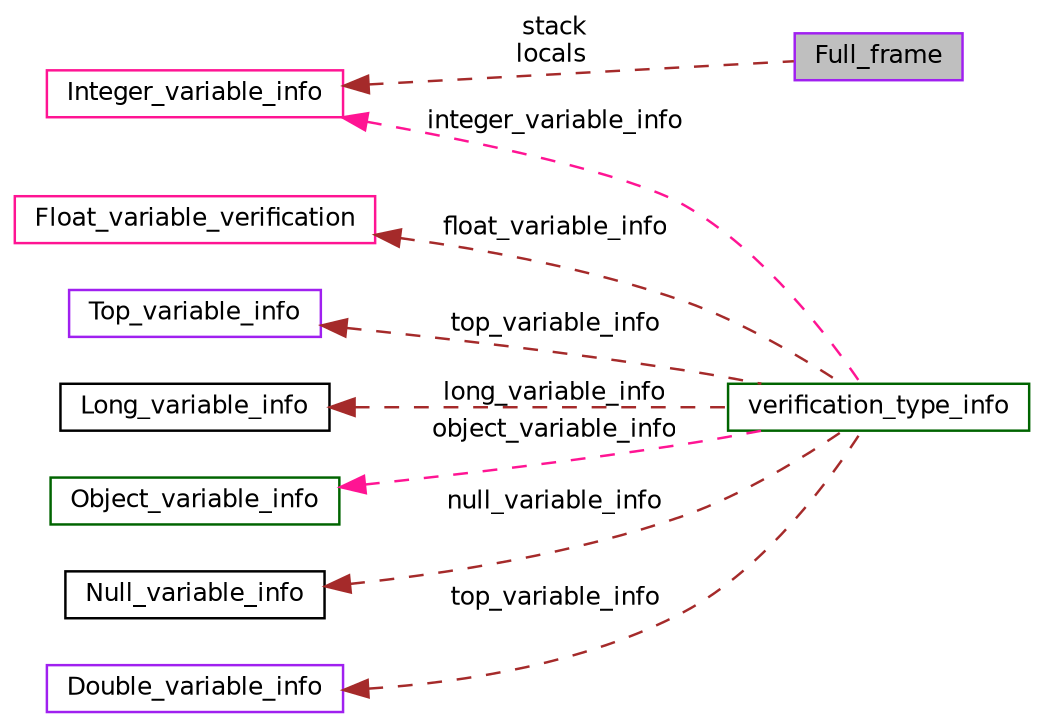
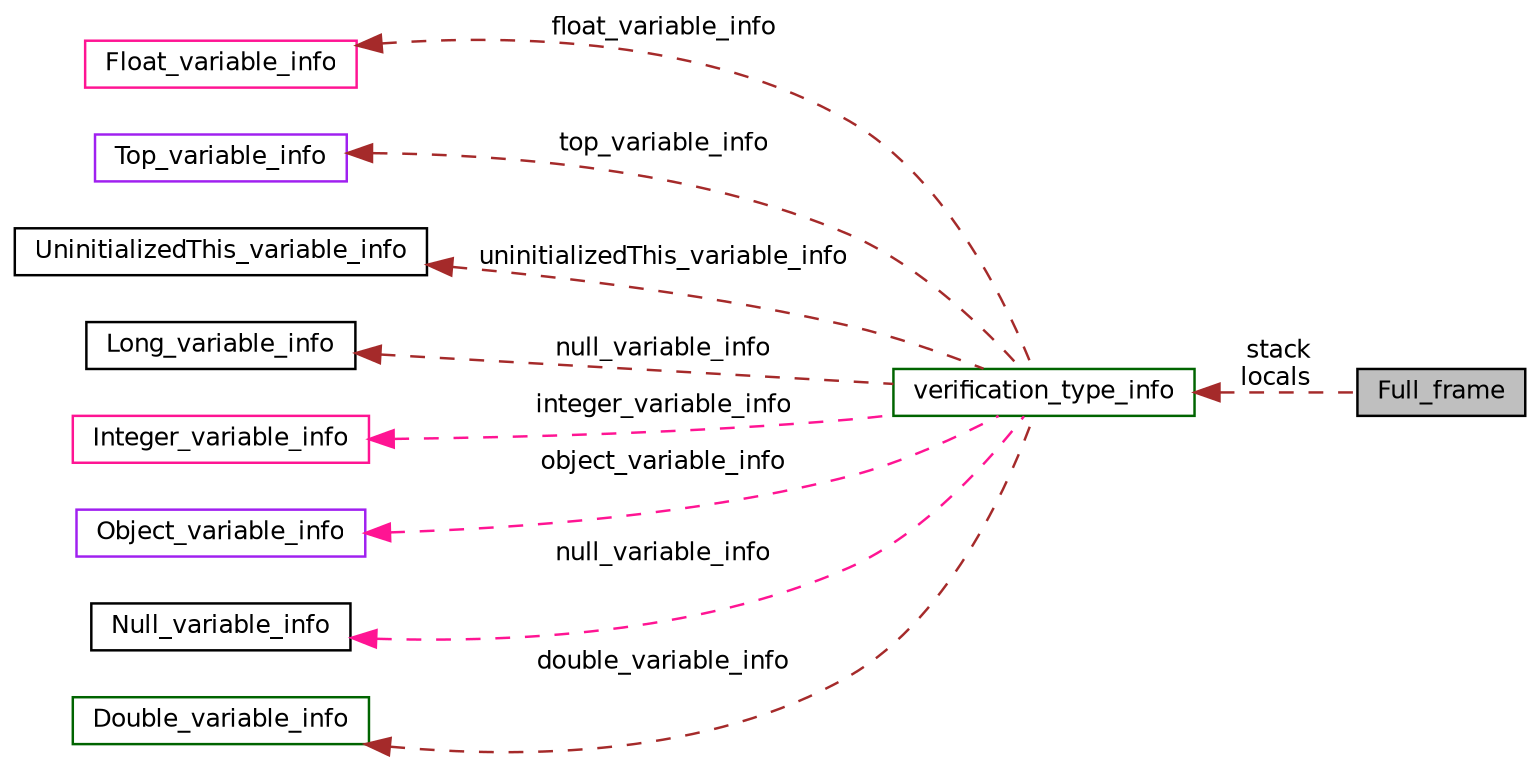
node "Full_frame": color purple -> black
edge "Full_frame" -> "Integer_variable_info": now "Full_frame" -> "verification_type_info"
node "Float_variable_verification": label "Float_variable_verification" -> "Float_variable_info"
node "UninitializedThis_variable_info": added
edge "verification_type_info" -> "Long_variable_info": label " long_variable_info" -> " null_variable_info"
node "Object_variable_info": color darkgreen -> purple
edge "verification_type_info" -> "Null_variable_info": color brown -> deeppink
edge "verification_type_info" -> "Double_variable_info": label " top_variable_info" -> " double_variable_info"
node "Double_variable_info": color purple -> darkgreen
